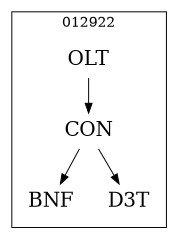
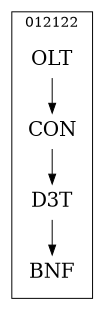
cluster "012922": label "012922" -> "012122"
edge "CON" -> "BNF": now "D3T" -> "BNF"
